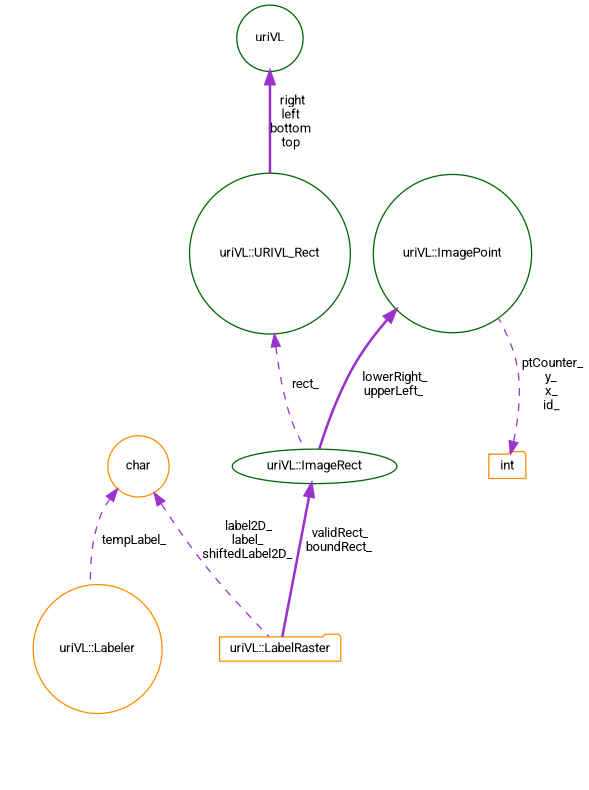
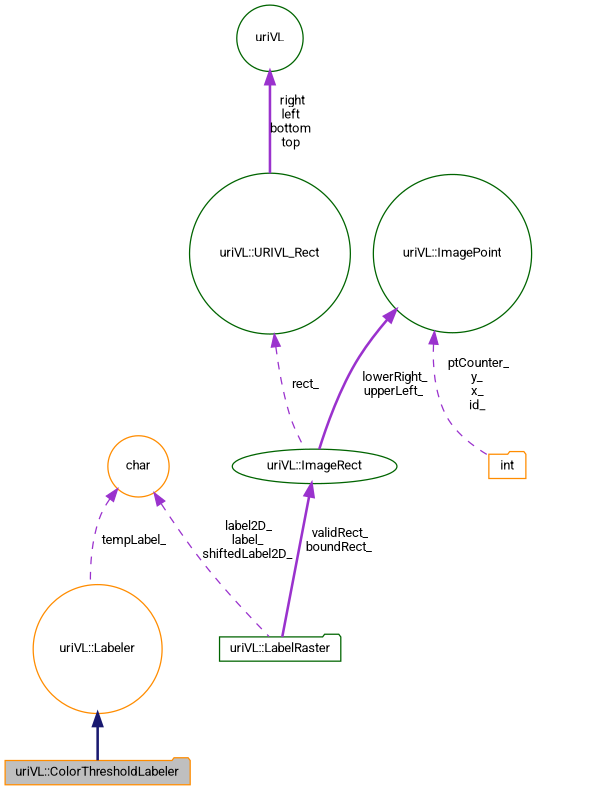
edge "uriVL::ImagePoint" -> "int": reversed
node "uriVL::LabelRaster": color darkorange -> darkgreen
node "uriVL::ColorThresholdLabeler": added
